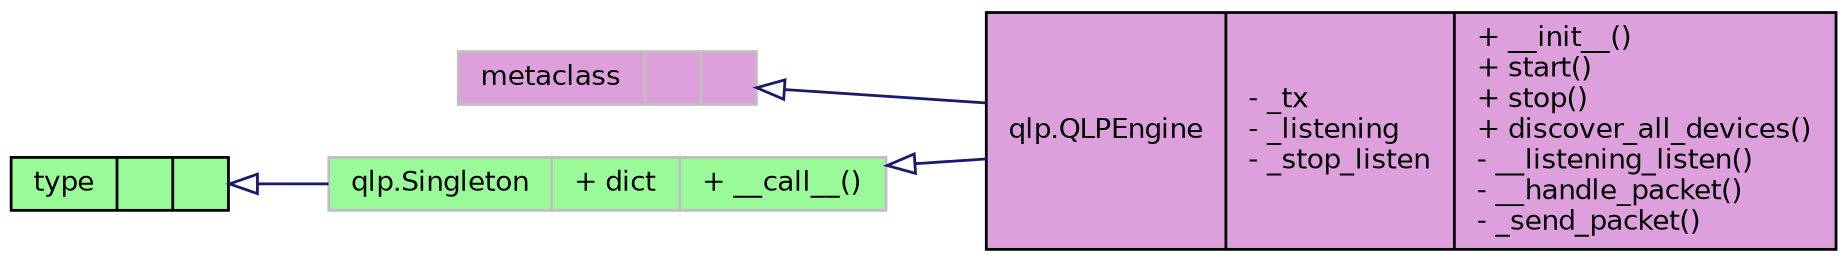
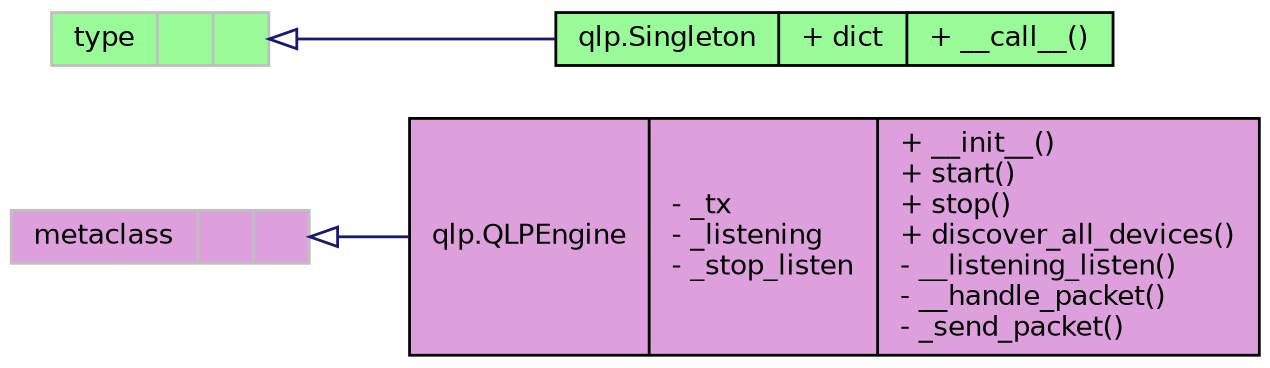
edge "qlp.QLPEngine" -> "qlp.Singleton": removed
node "type": color black -> grey75
node "qlp.Singleton": color grey75 -> black
